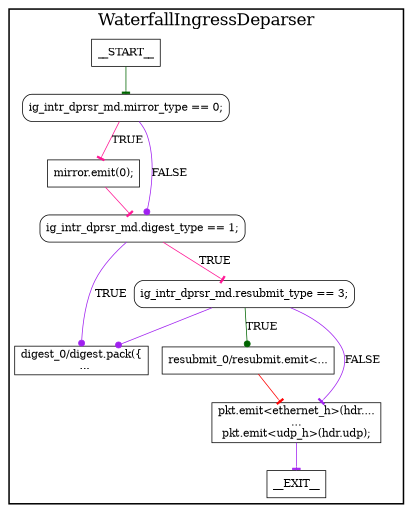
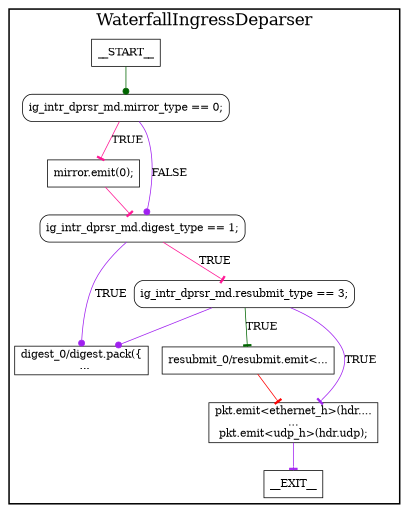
edge "__START__" -> "ig_intr_dprsr_md.mirror_type == 0;": arrowhead tee -> dot
edge "ig_intr_dprsr_md.resubmit_type == 3;" -> "resubmit_0/resubmit.emit<...": arrowhead dot -> tee
edge "ig_intr_dprsr_md.resubmit_type == 3;" -> "pkt.emit<ethernet_h>(hdr.... ... pkt.emit<udp_h>(hdr.udp);": label "FALSE" -> "TRUE"
